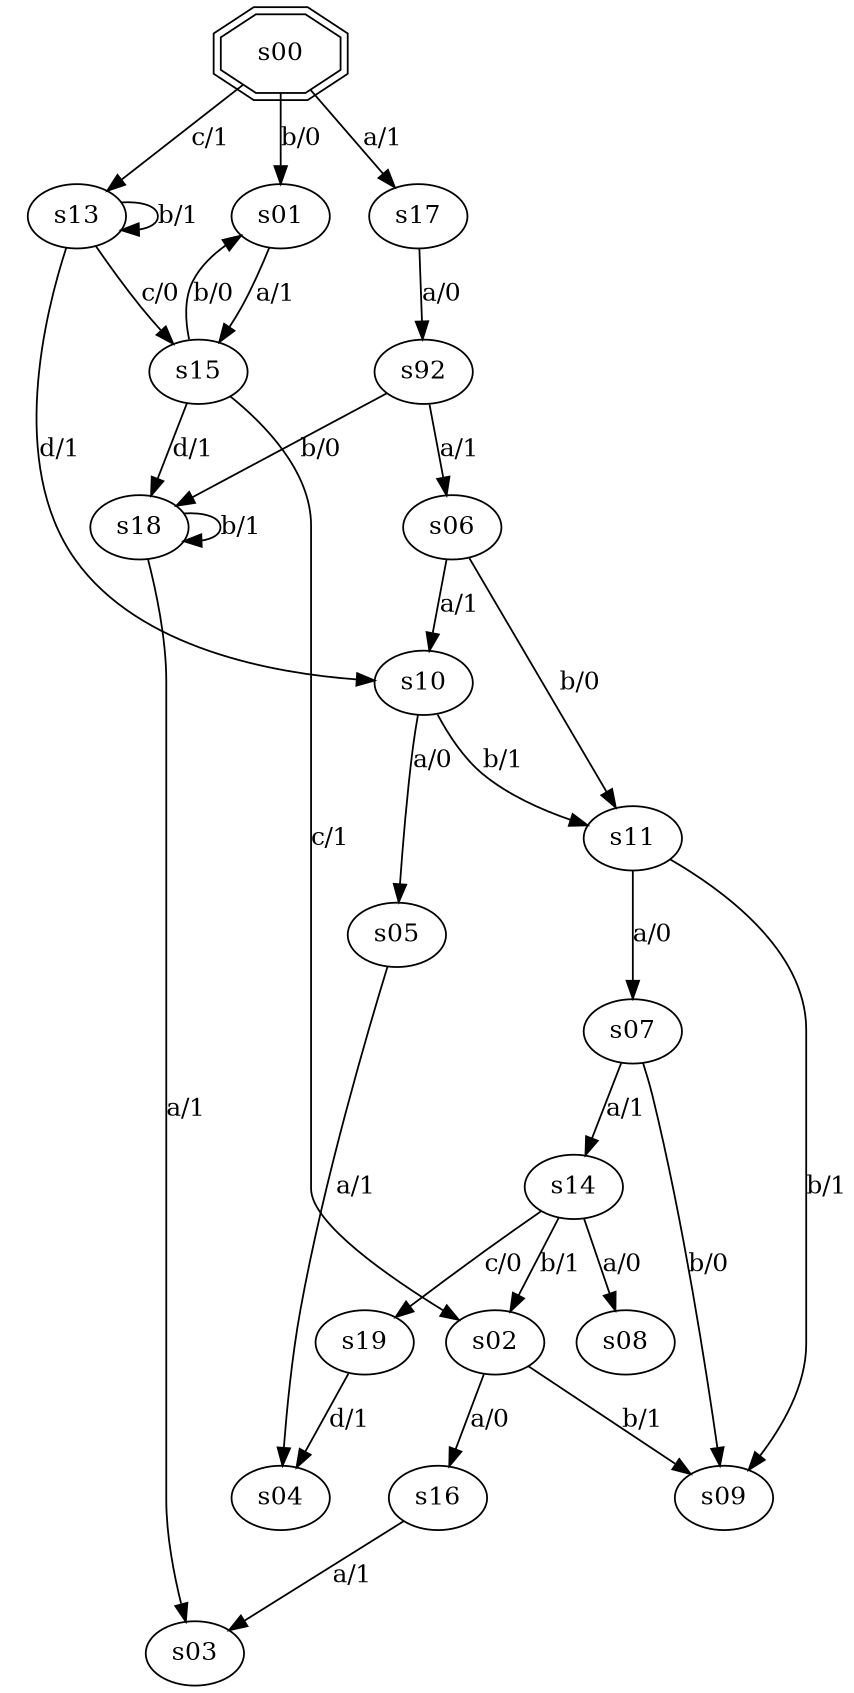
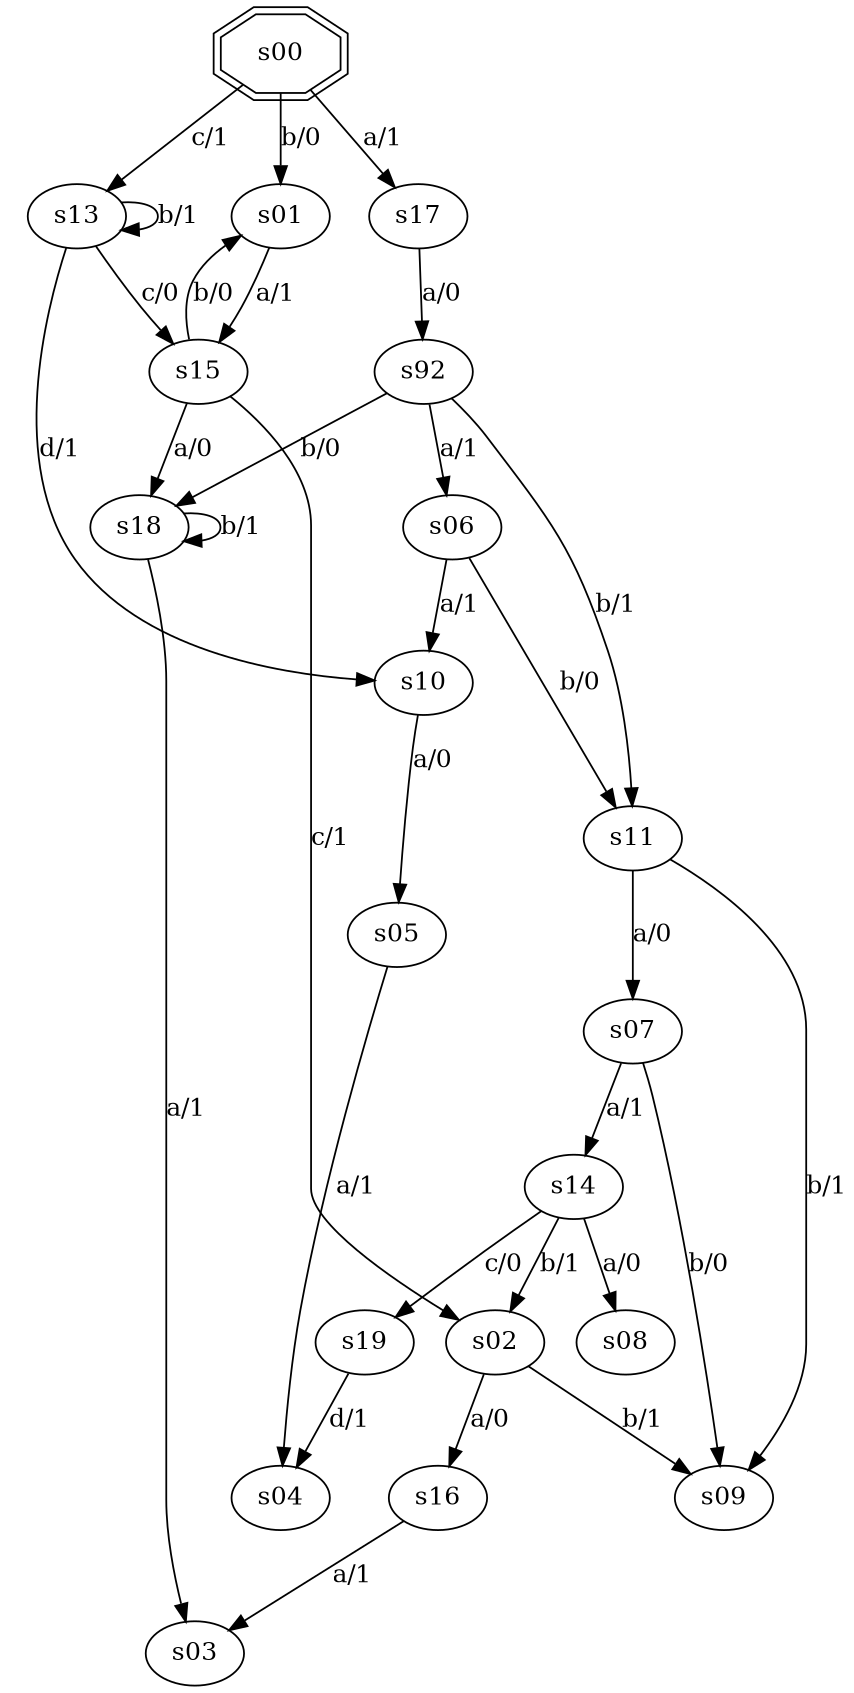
edge "s15" -> "s18": label "d/1" -> "a/0"
edge "s10" -> "s11": now "s92" -> "s11"
